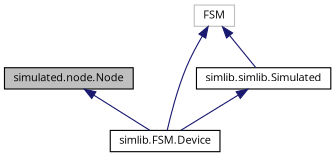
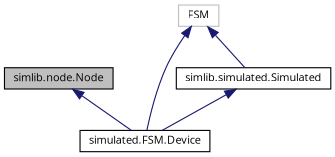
node "simulated.node.Node": label "simulated.node.Node" -> "simlib.node.Node"
node "simlib.simlib.Simulated": label "simlib.simlib.Simulated" -> "simlib.simulated.Simulated"
node "simlib.FSM.Device": label "simlib.FSM.Device" -> "simulated.FSM.Device"
